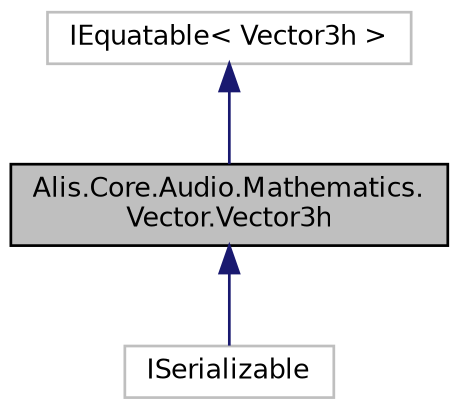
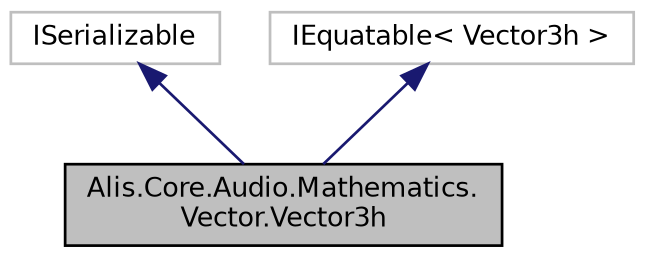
edge "ISerializable" -> "Alis.Core.Audio.Mathematics. Vector.Vector3h": reversed
